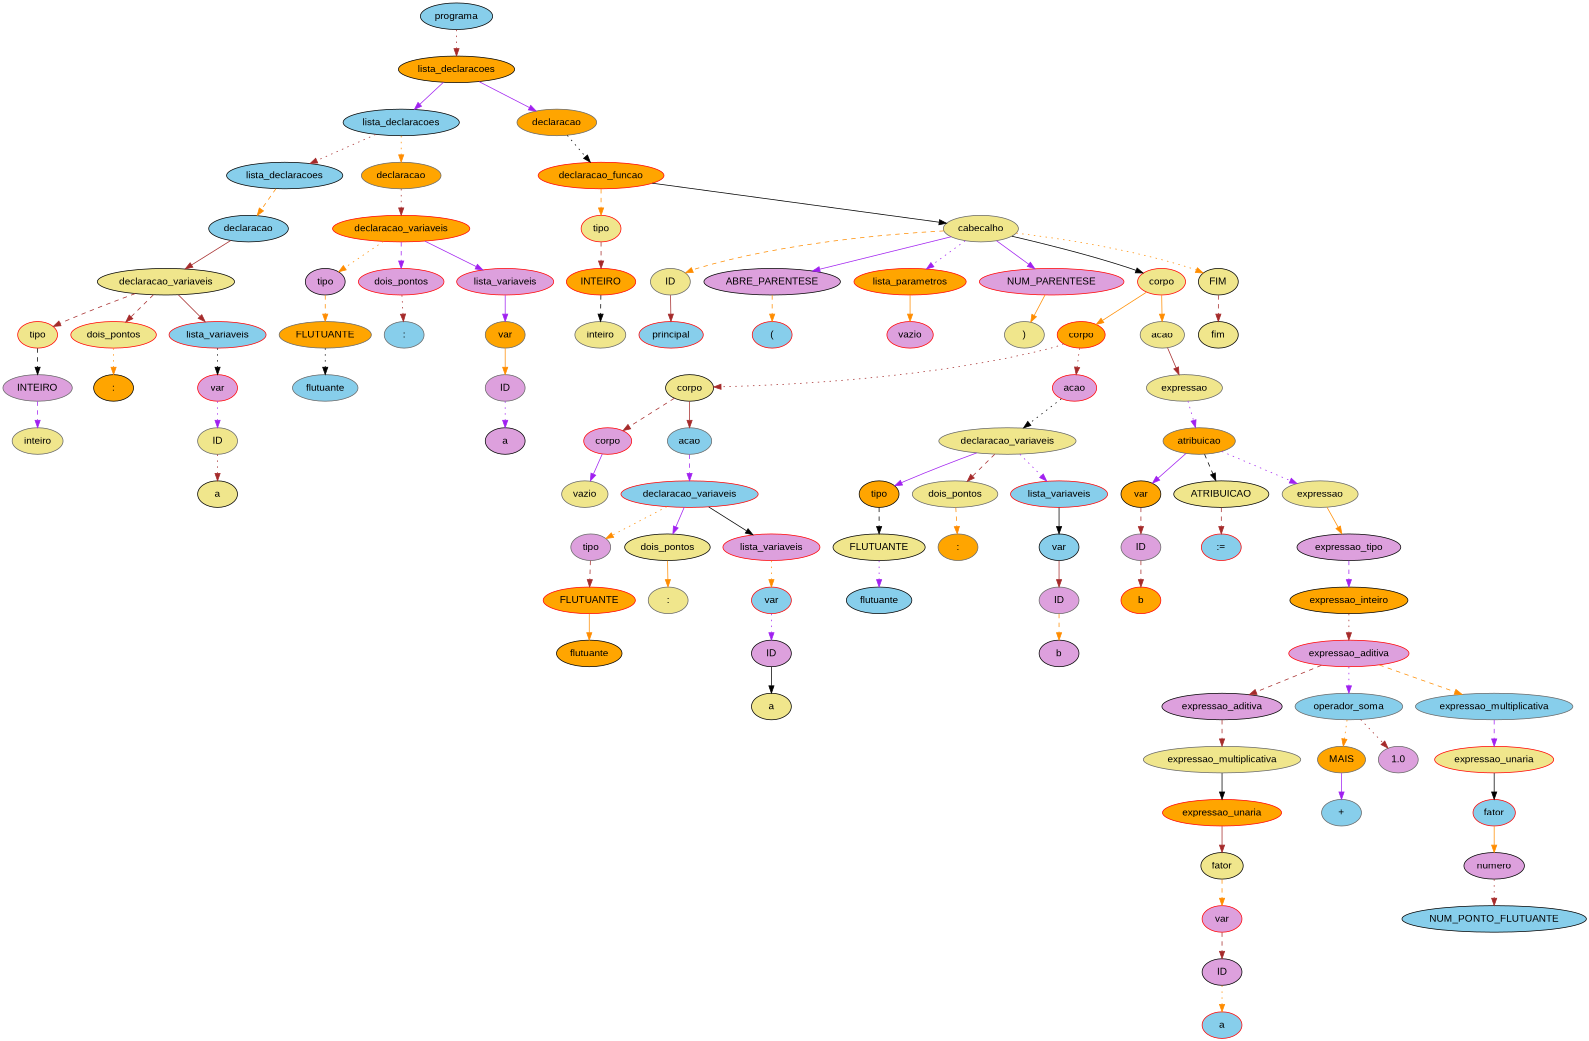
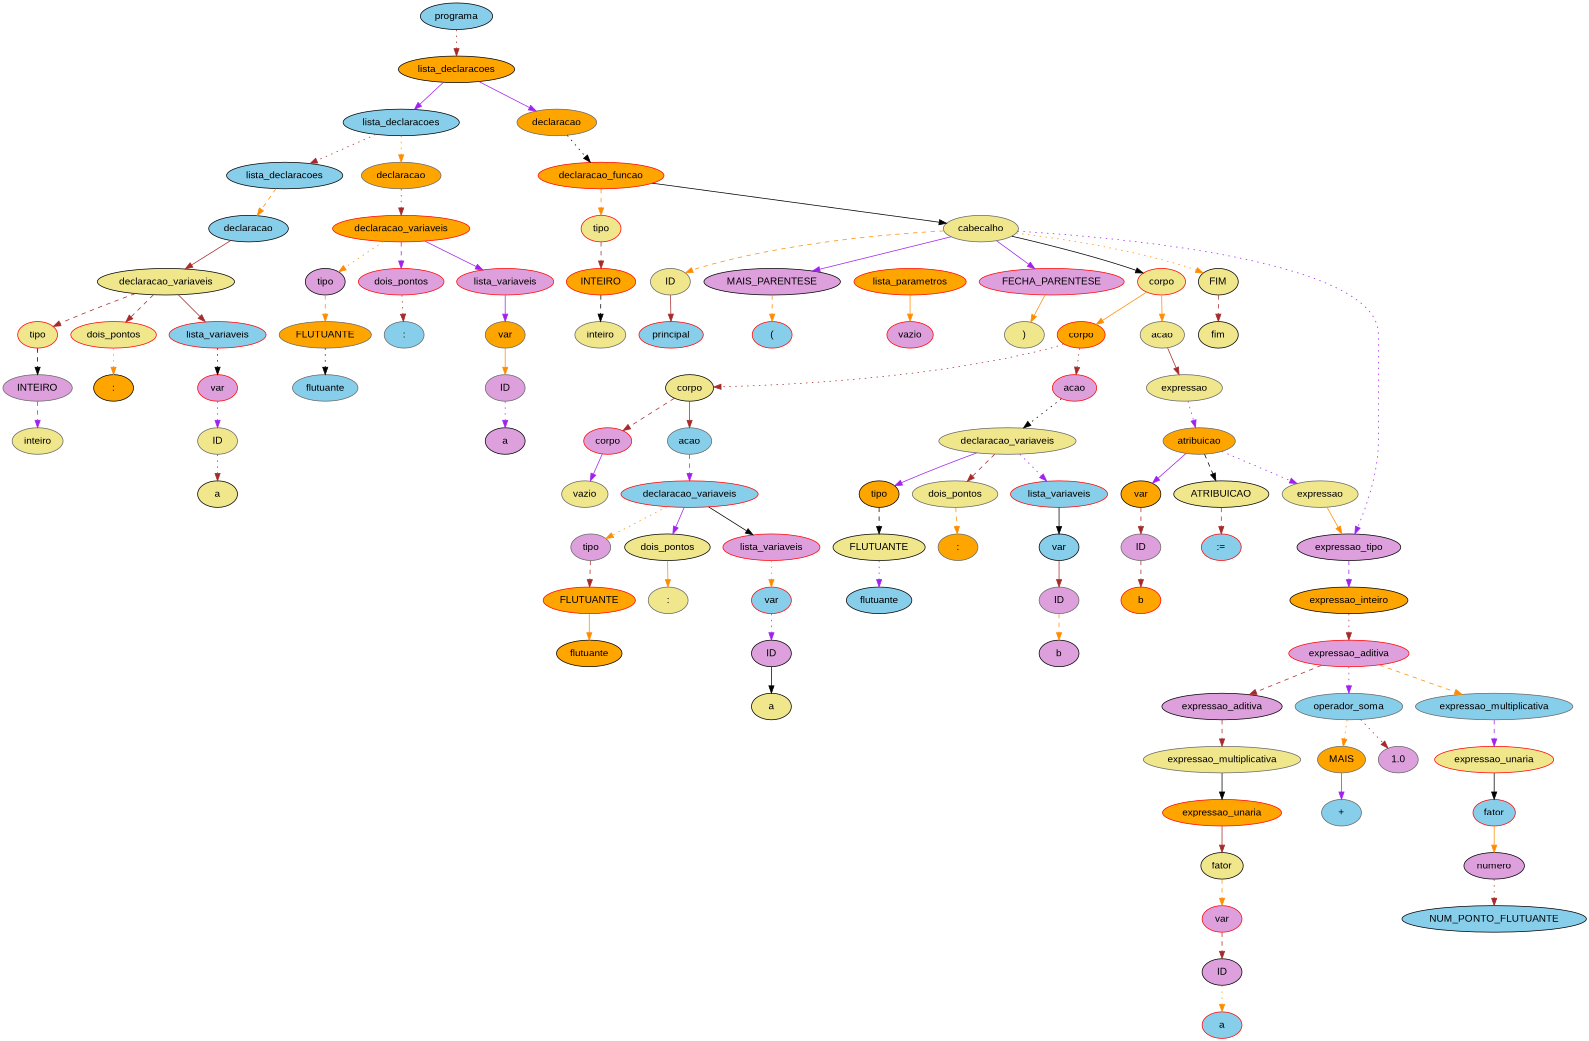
edge "cabecalho" -> "lista_parametros": now "cabecalho" -> "expressao_tipo"
node "ABRE_PARENTESE": label "ABRE_PARENTESE" -> "MAIS_PARENTESE"
node "NUM_PARENTESE": label "NUM_PARENTESE" -> "FECHA_PARENTESE"
